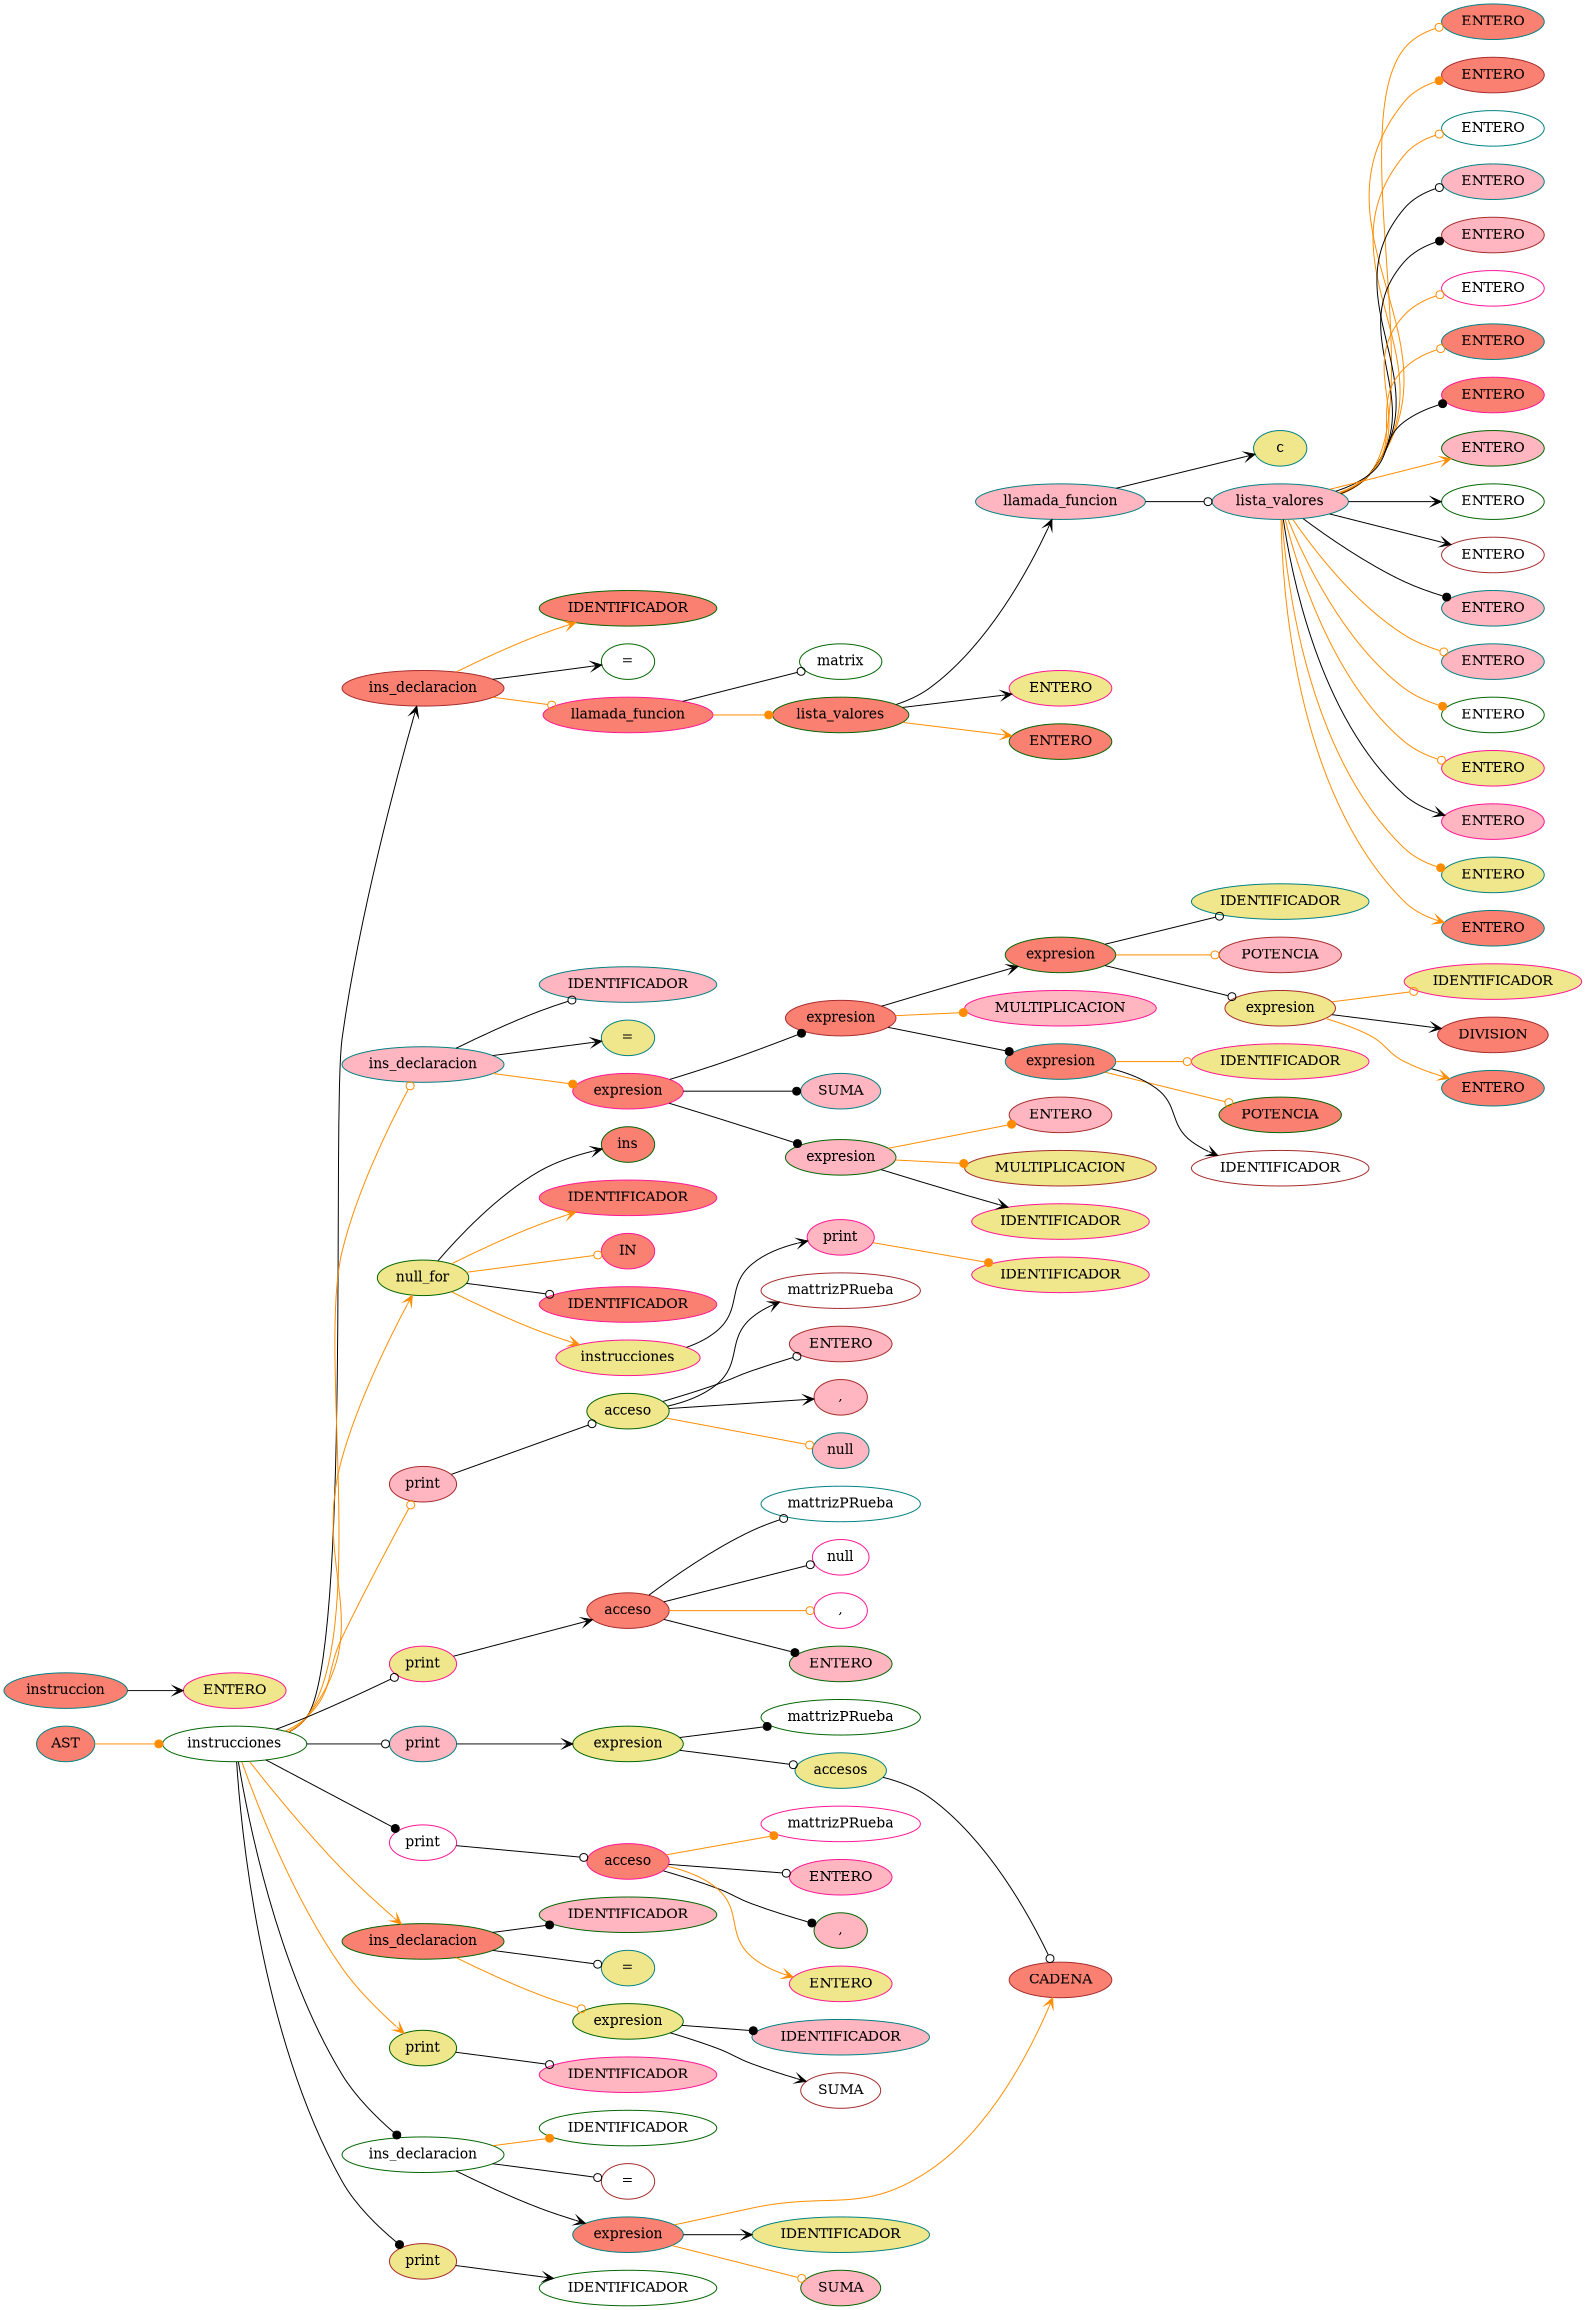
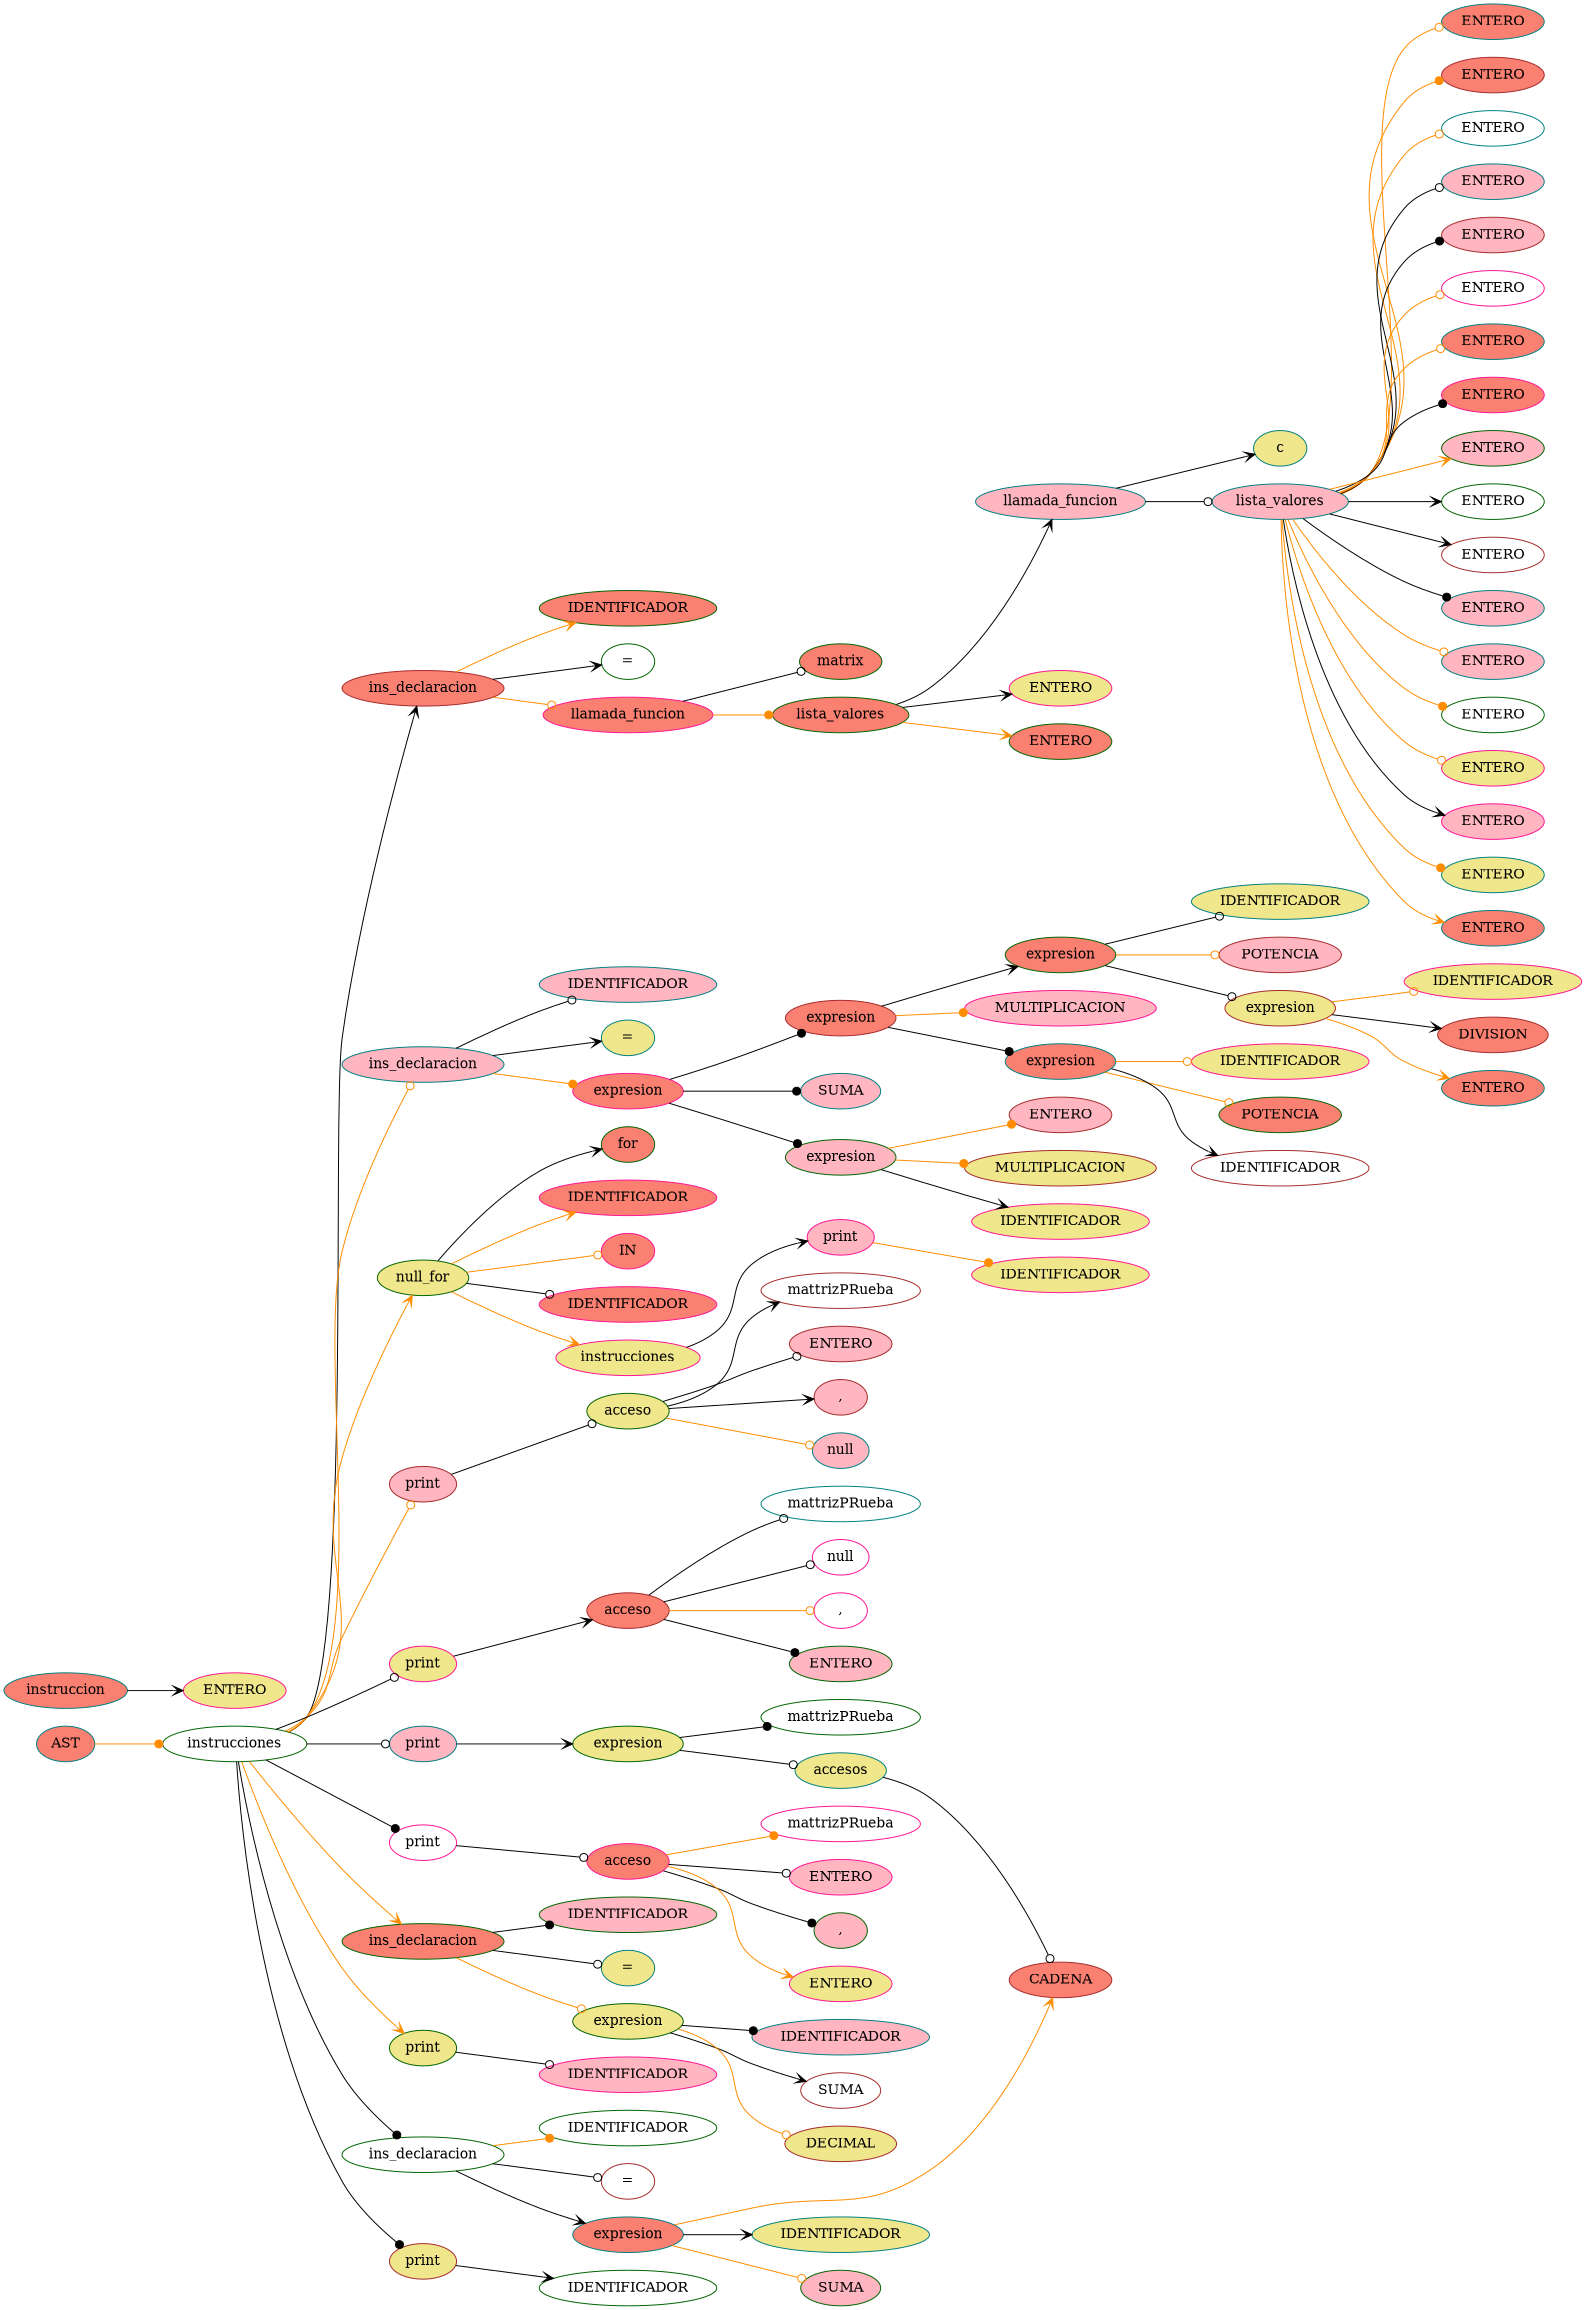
node "matrix": fillcolor white -> salmon
node "ins": label "ins" -> "for"
node "DECIMAL": added
